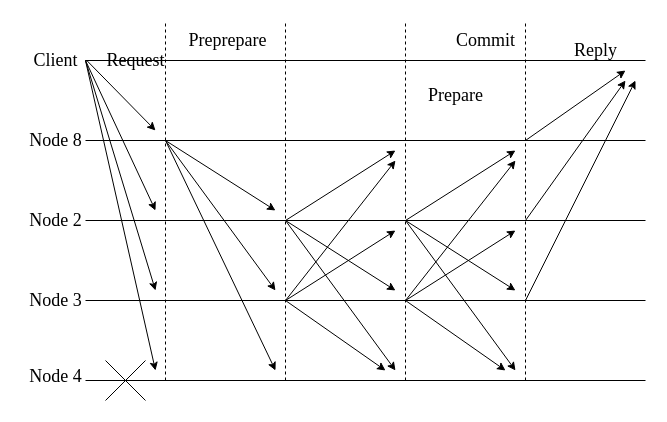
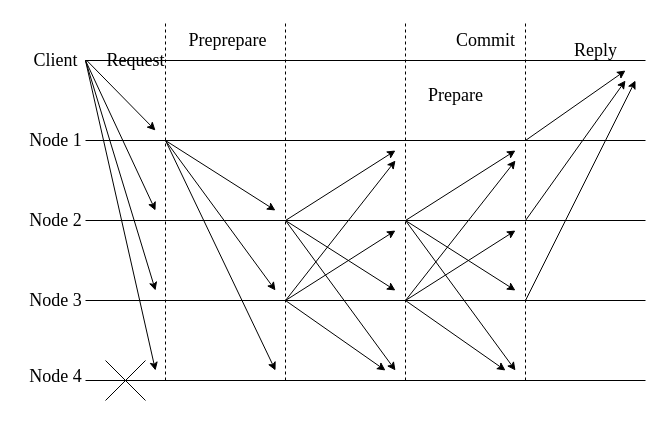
node "Node 8": label "Node 8" -> "Node 1"
